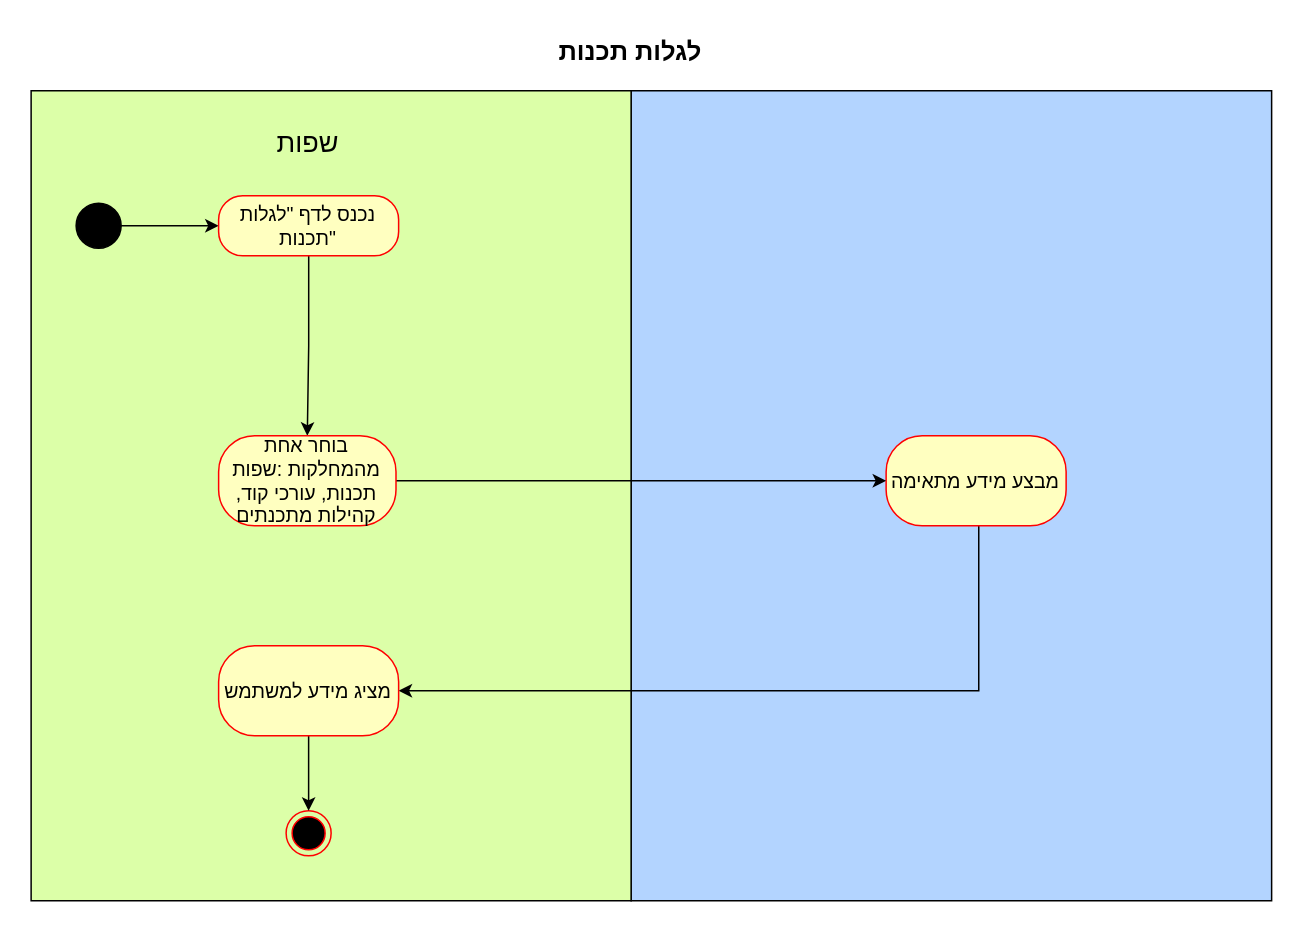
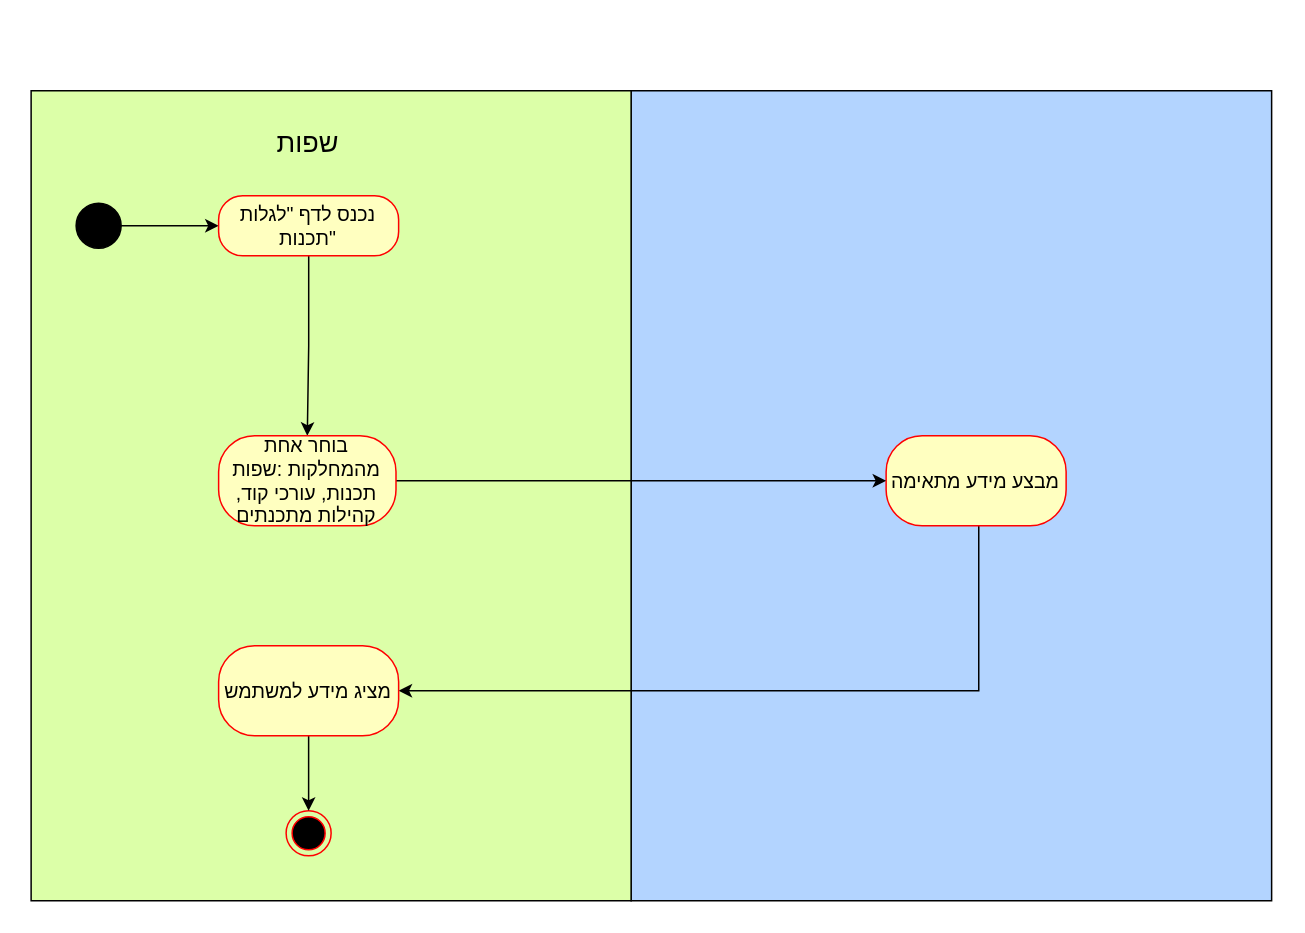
node "לגלות תכנות": removed
